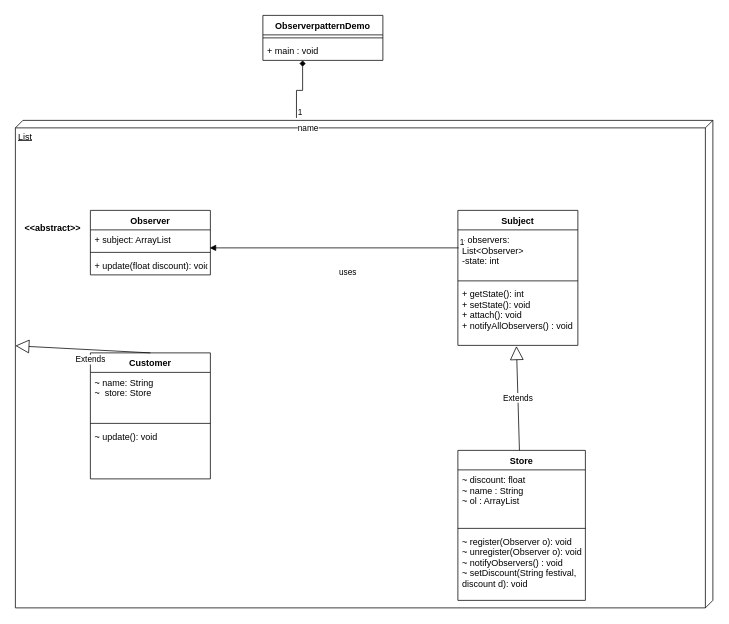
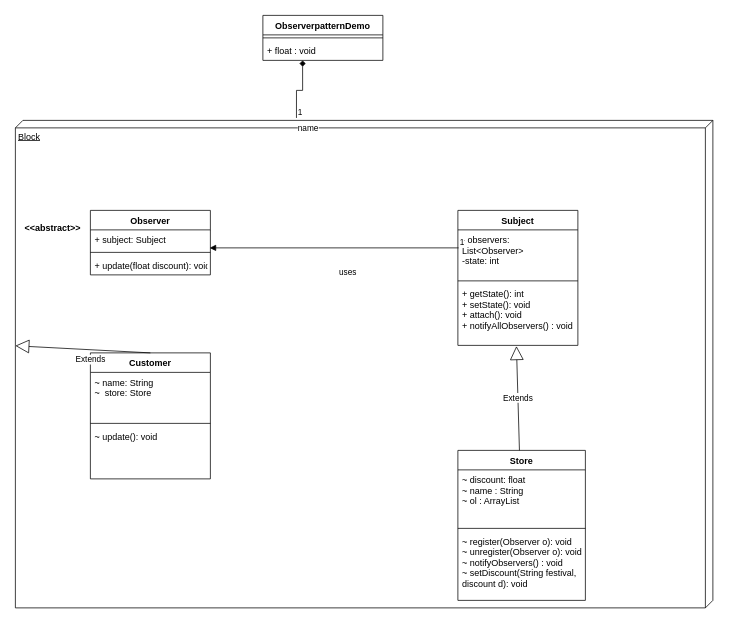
node "+ main : void": label "+ main : void" -> "+ float : void"
node "List": label "List" -> "Block"
node "+ subject: ArrayList": label "+ subject: ArrayList" -> "+ subject: Subject"
